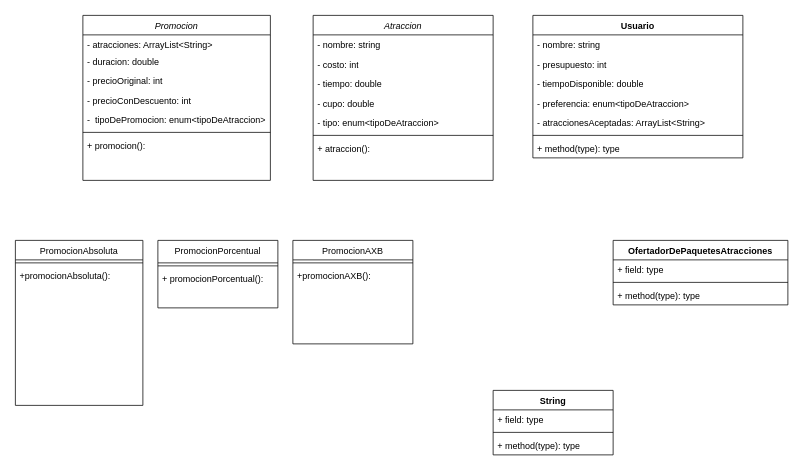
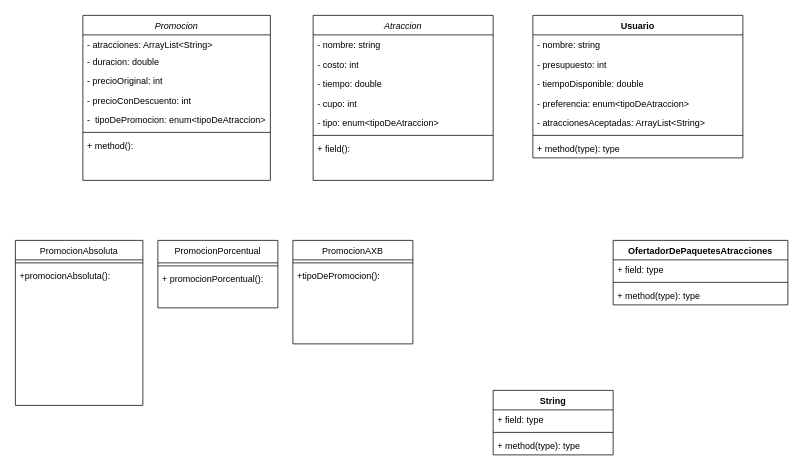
node "- cupo: double": label "- cupo: double" -> "- cupo: int"
node "+ promocion():": label "+ promocion():" -> "+ method():"
node "+ atraccion():": label "+ atraccion():" -> "+ field():"
node "+promocionAXB():": label "+promocionAXB():" -> "+tipoDePromocion():"
